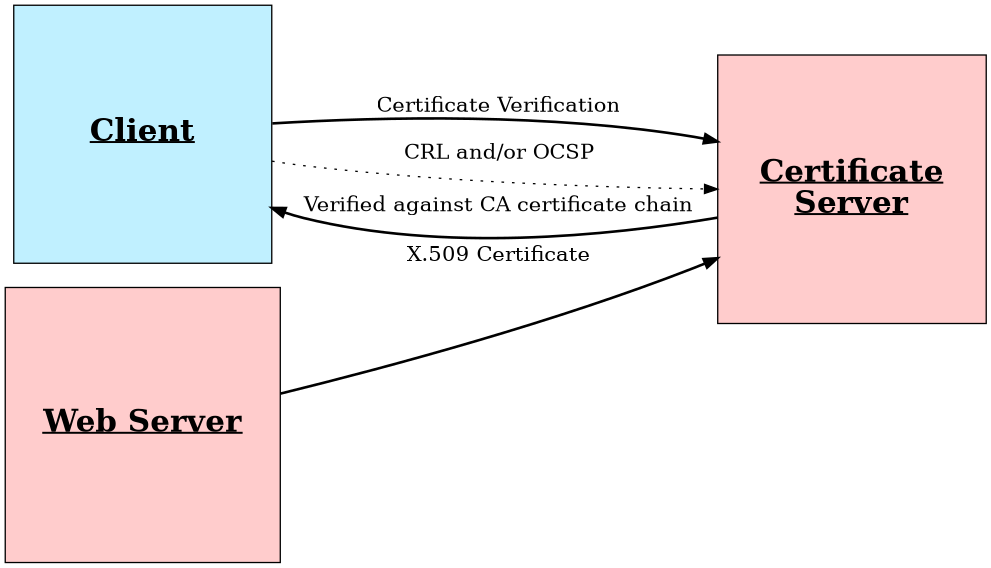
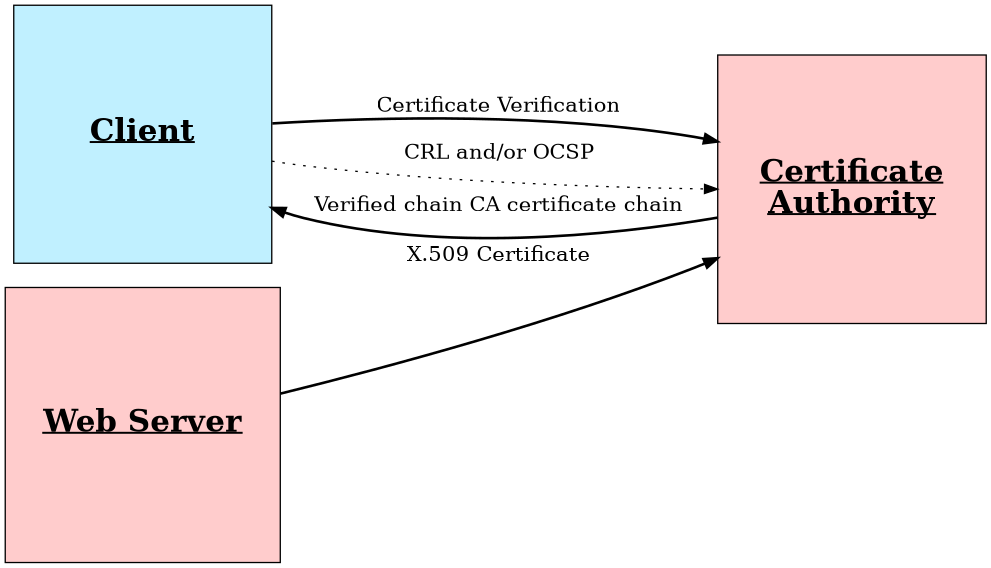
node "Certificate": text "Server" -> "Authority"
edge "Certificate" -> "Client": label "Verified against CA certificate chain" -> "Verified chain CA certificate chain"
